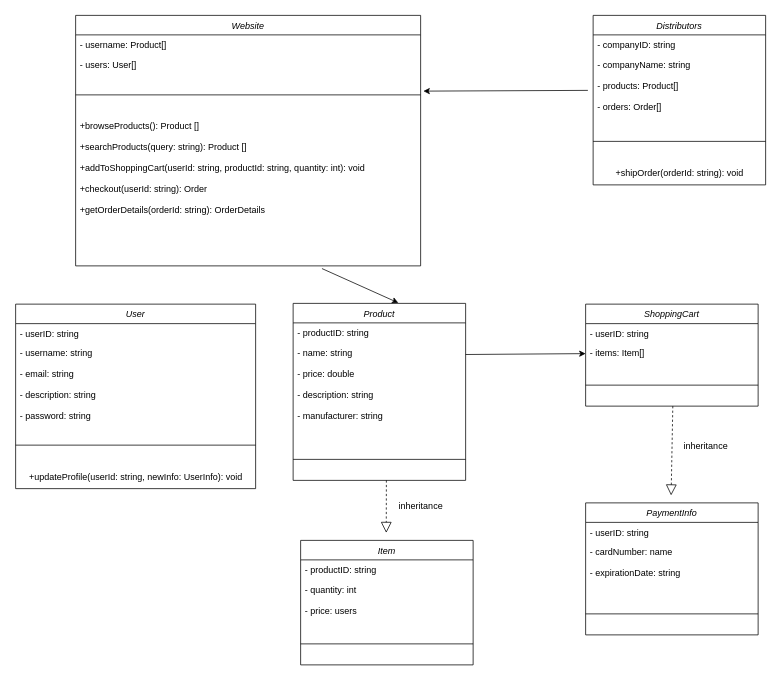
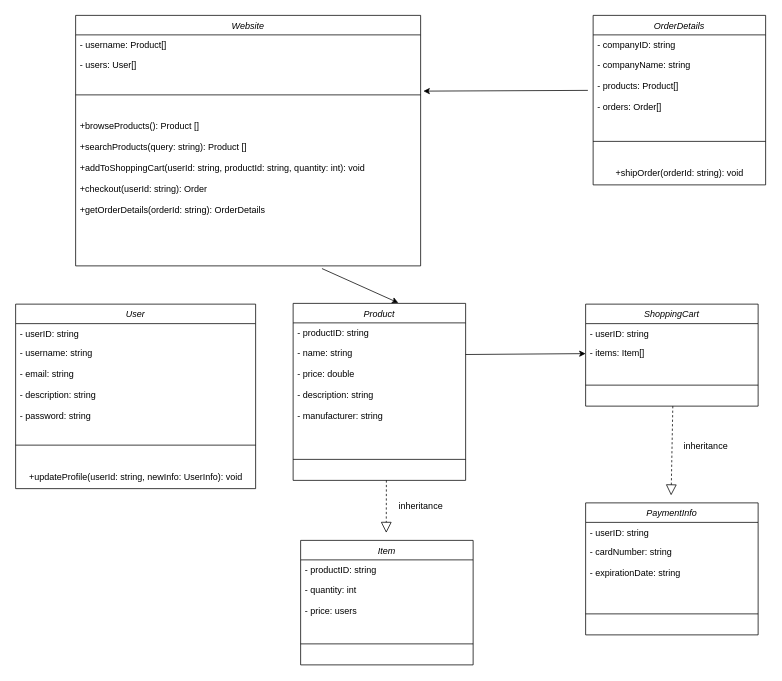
node "Distributors": label "Distributors" -> "OrderDetails"
node "- cardNumber: name - expirationDate: string": label "- cardNumber: name - expirationDate: string" -> "- cardNumber: string - expirationDate: string"
